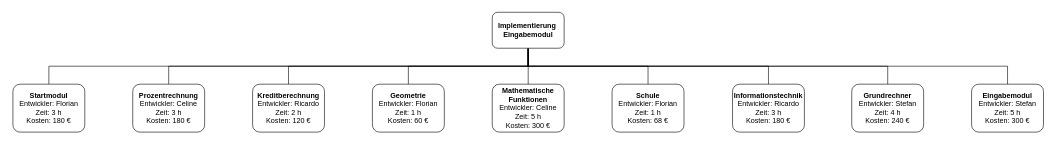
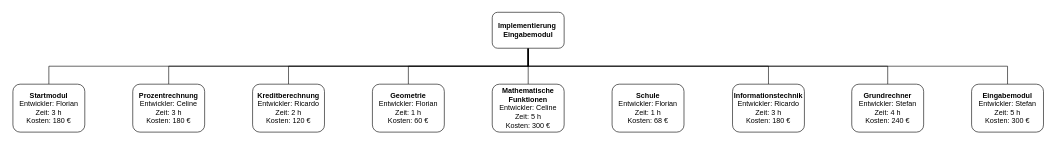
edge "Implementierung Eingabemodul" -- "Schule Entwickler: Florian Zeit: 1 h Kosten: 68 €": removed
